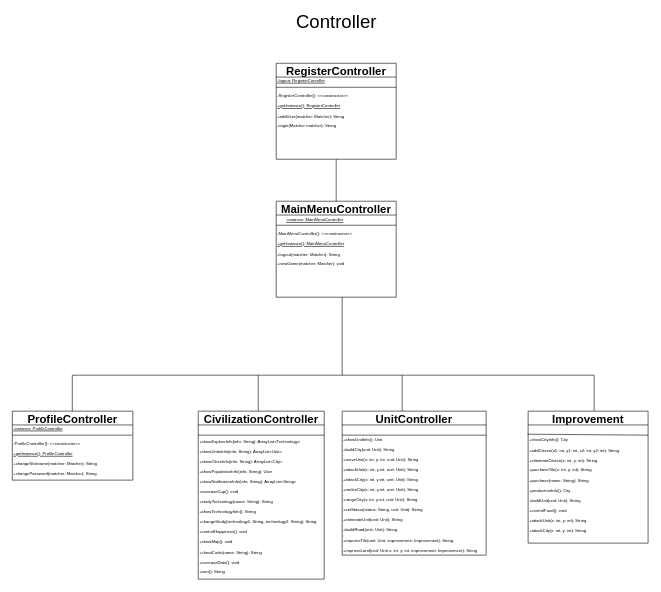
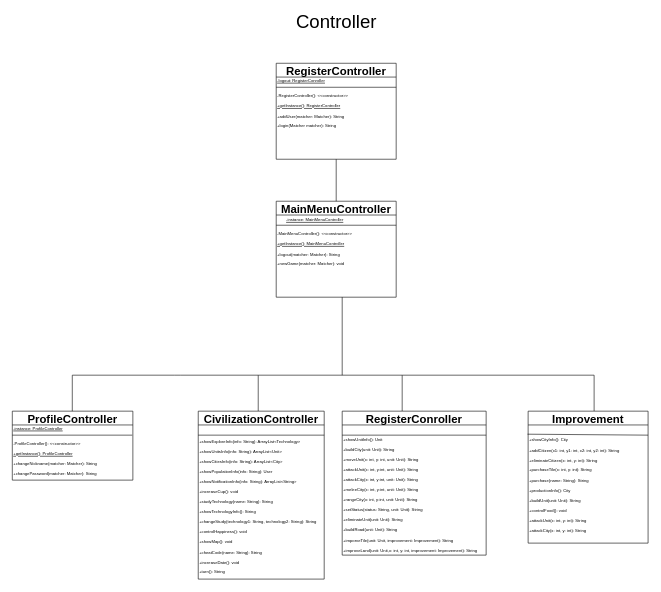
node "UnitController": label "UnitController" -> "RegisterConroller"
